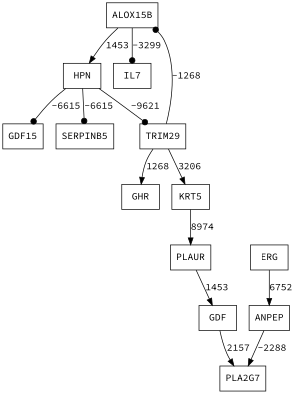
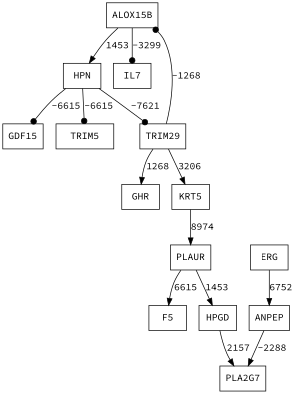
edge "HPN" -> "TRIM29": label "-9621" -> "-7621"
node "SERPINB5": label "SERPINB5" -> "TRIM5"
node "F5": added
node "GDF": label "GDF" -> "HPGD"
